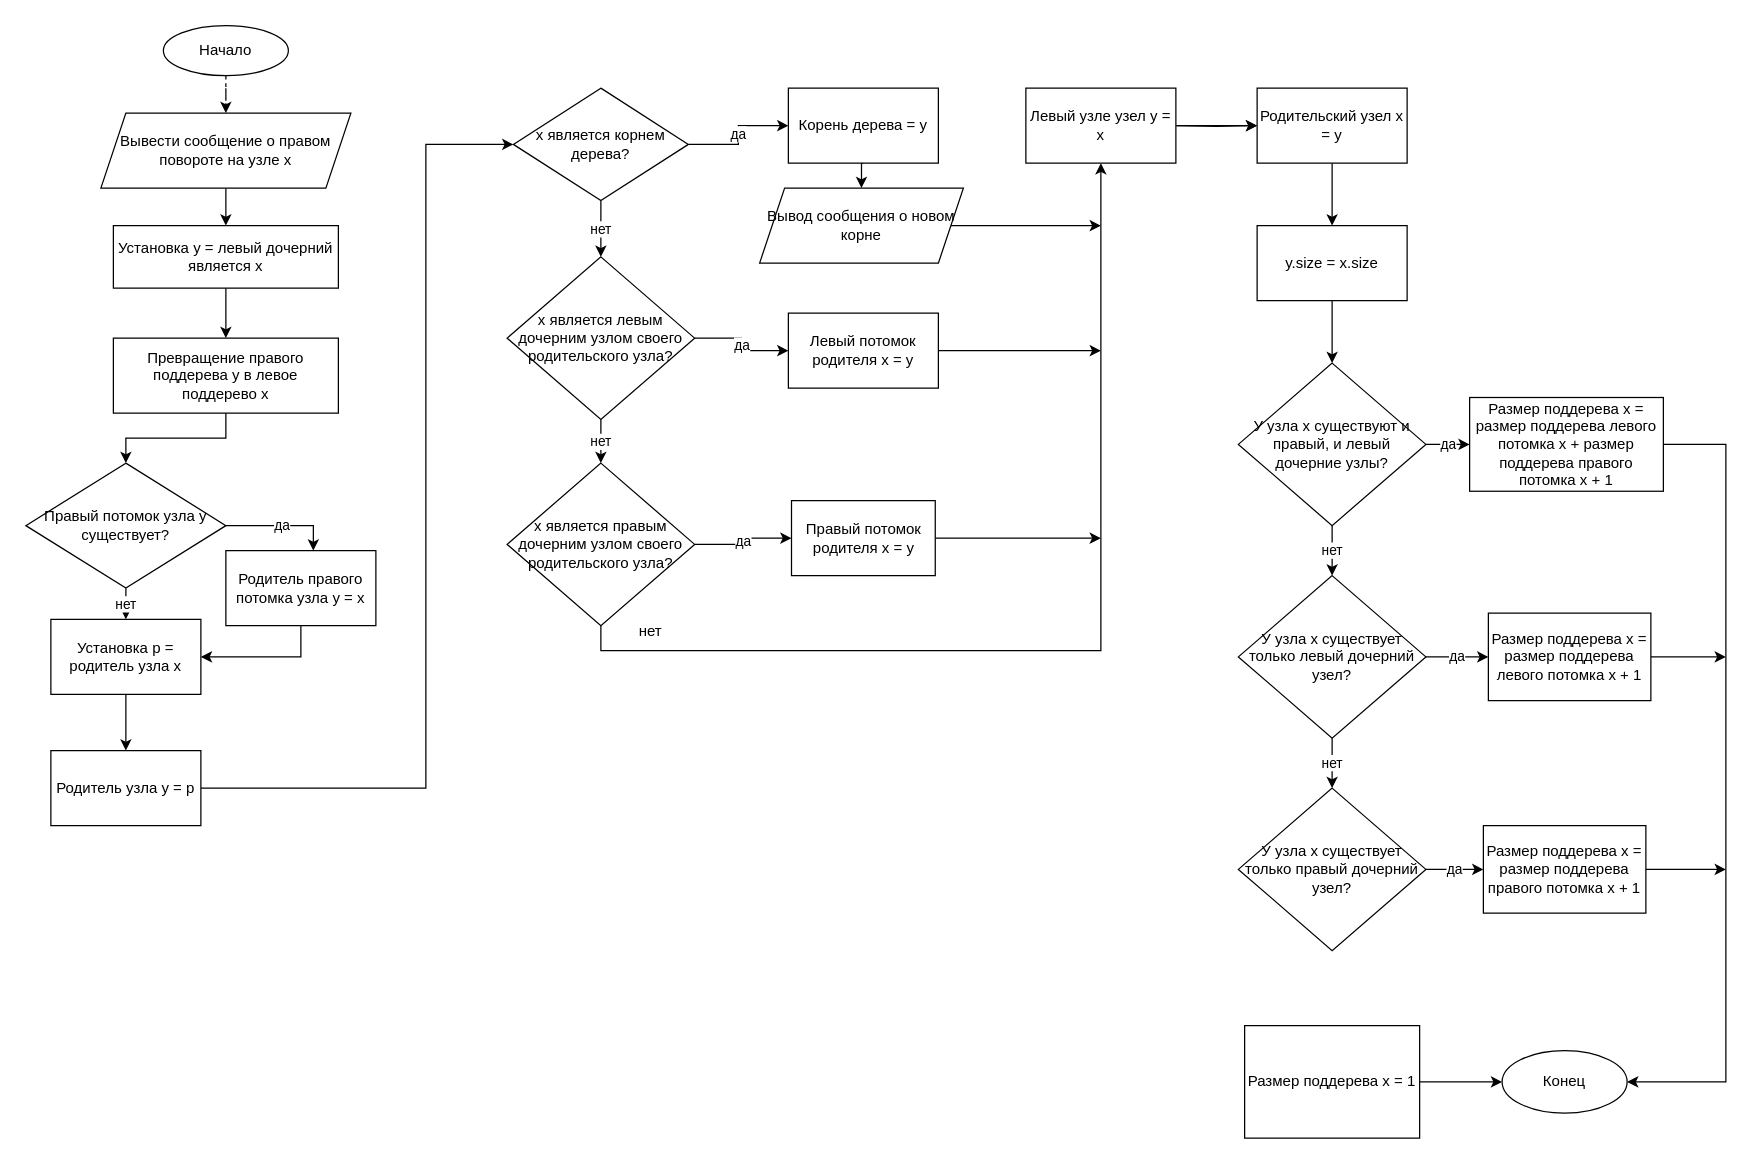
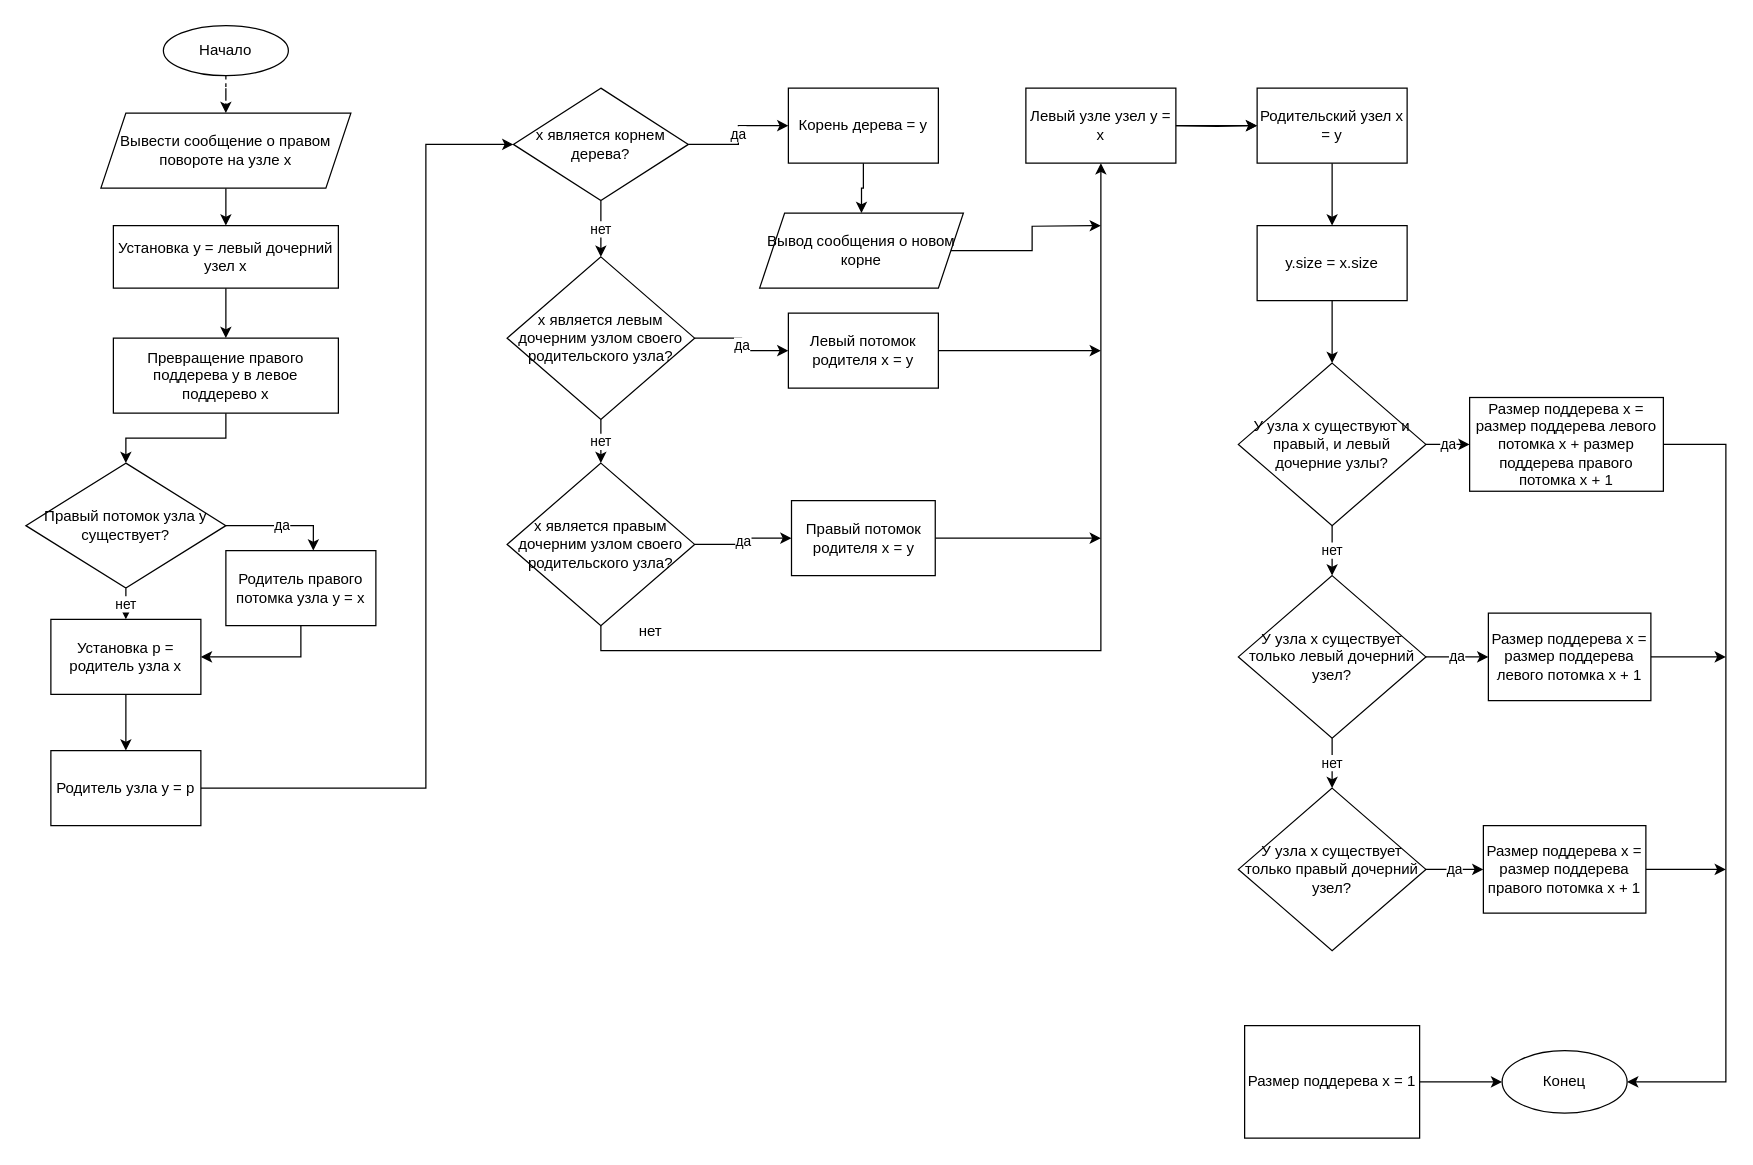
node "Вывод сообщения о новом корне": moved (861, 226) -> (861, 251)
node "Установка y = левый дочерний является x": label "Установка y = левый дочерний является x" -> "Установка y = левый дочерний узел x"
